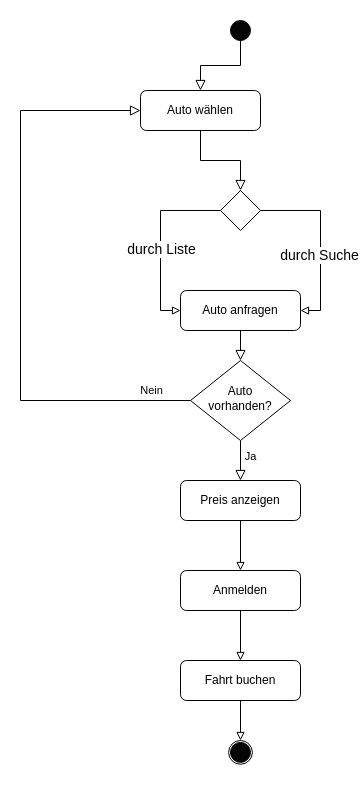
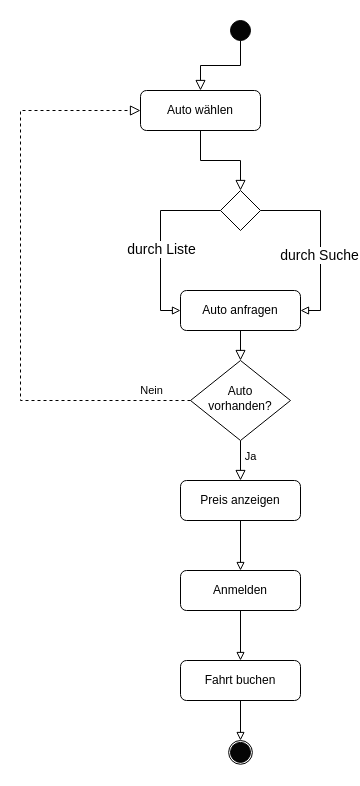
edge "Auto vorhanden?" -> "Auto wählen": style solid -> dashed
